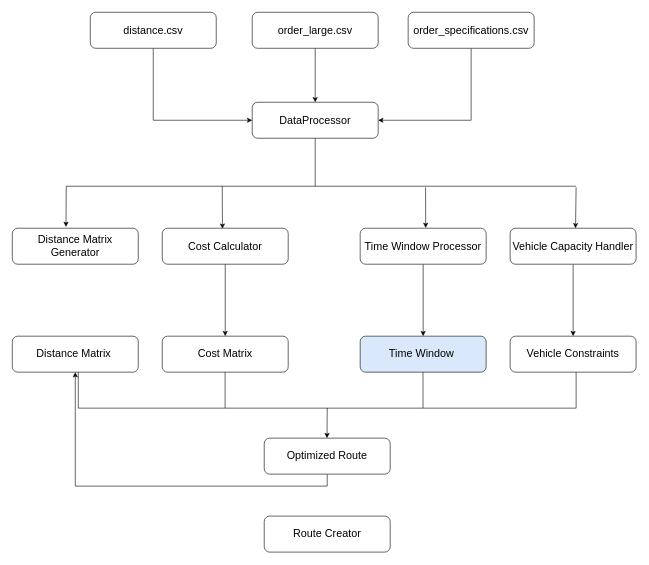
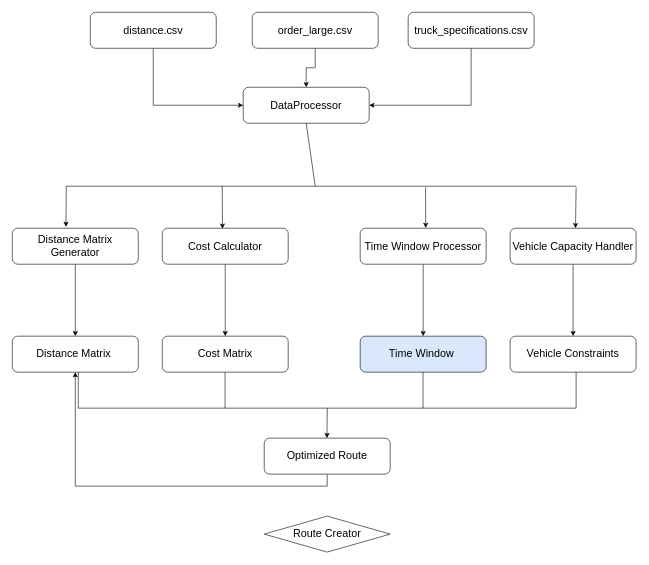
node "order_specifications.csv": label "order_specifications.csv" -> "truck_specifications.csv"
node "DataProcessor": moved (315, 120) -> (306, 105)
edge "Distance Matrix Generator" -> "Distance Matrix": added
node "Route Creator": shape rounded rectangle -> diamond
